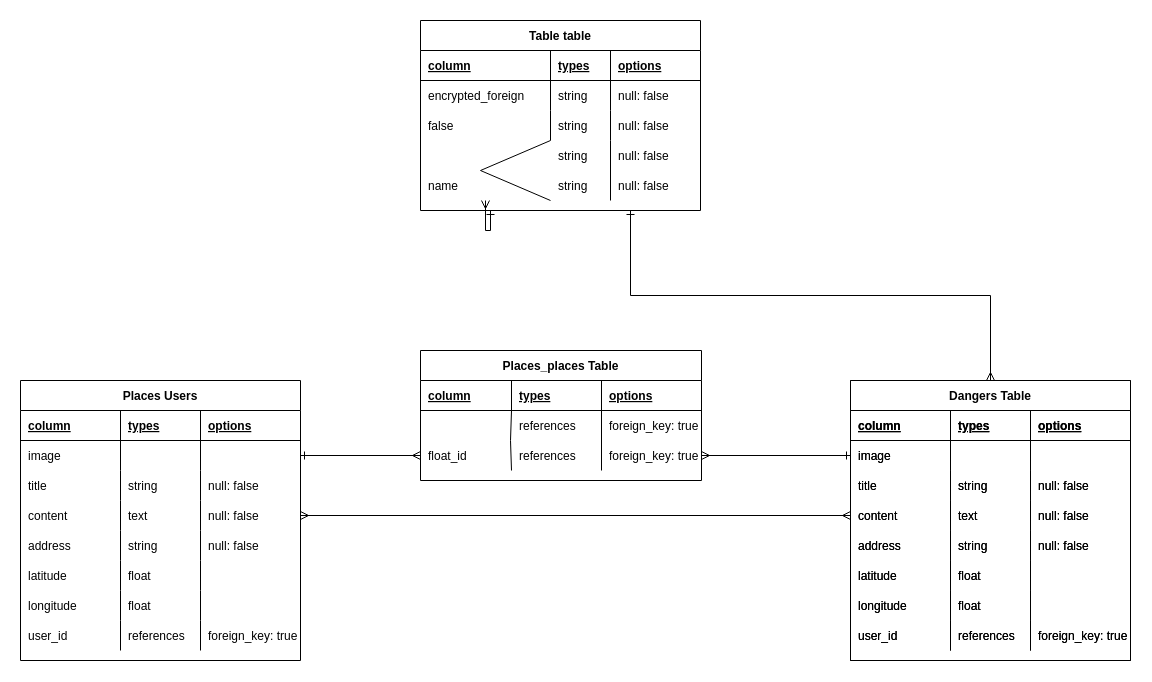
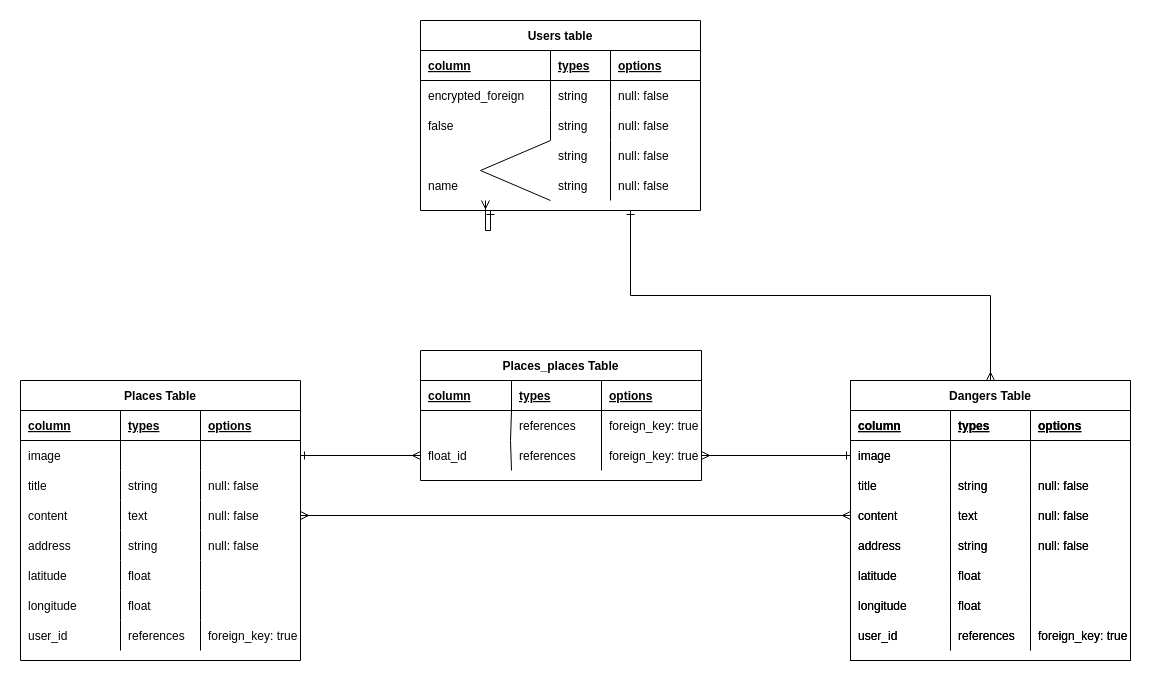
node "Table table": label "Table table" -> "Users table"
node "Places Users": label "Places Users" -> "Places Table"
